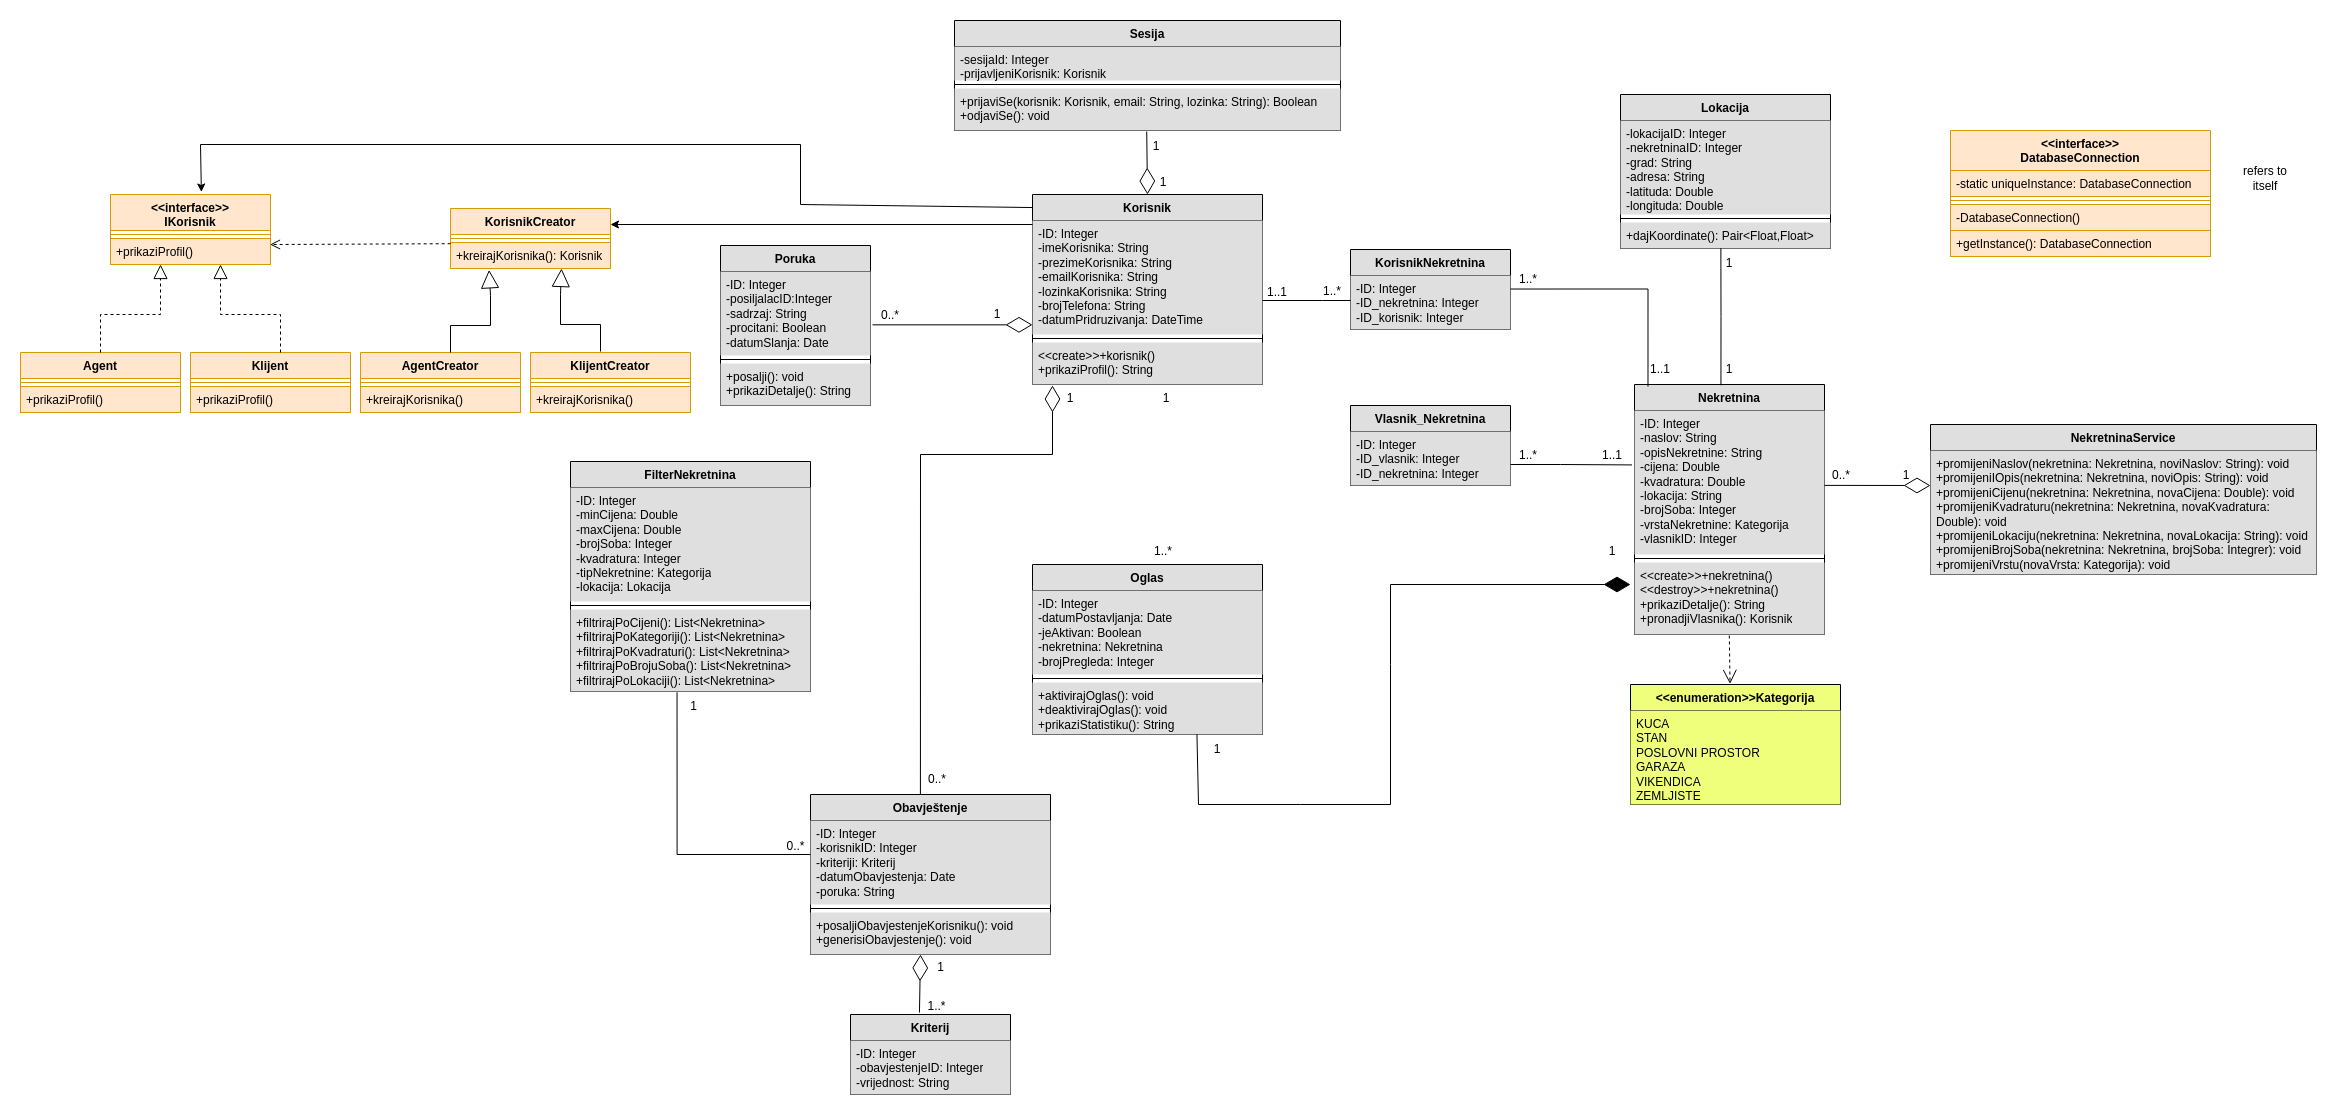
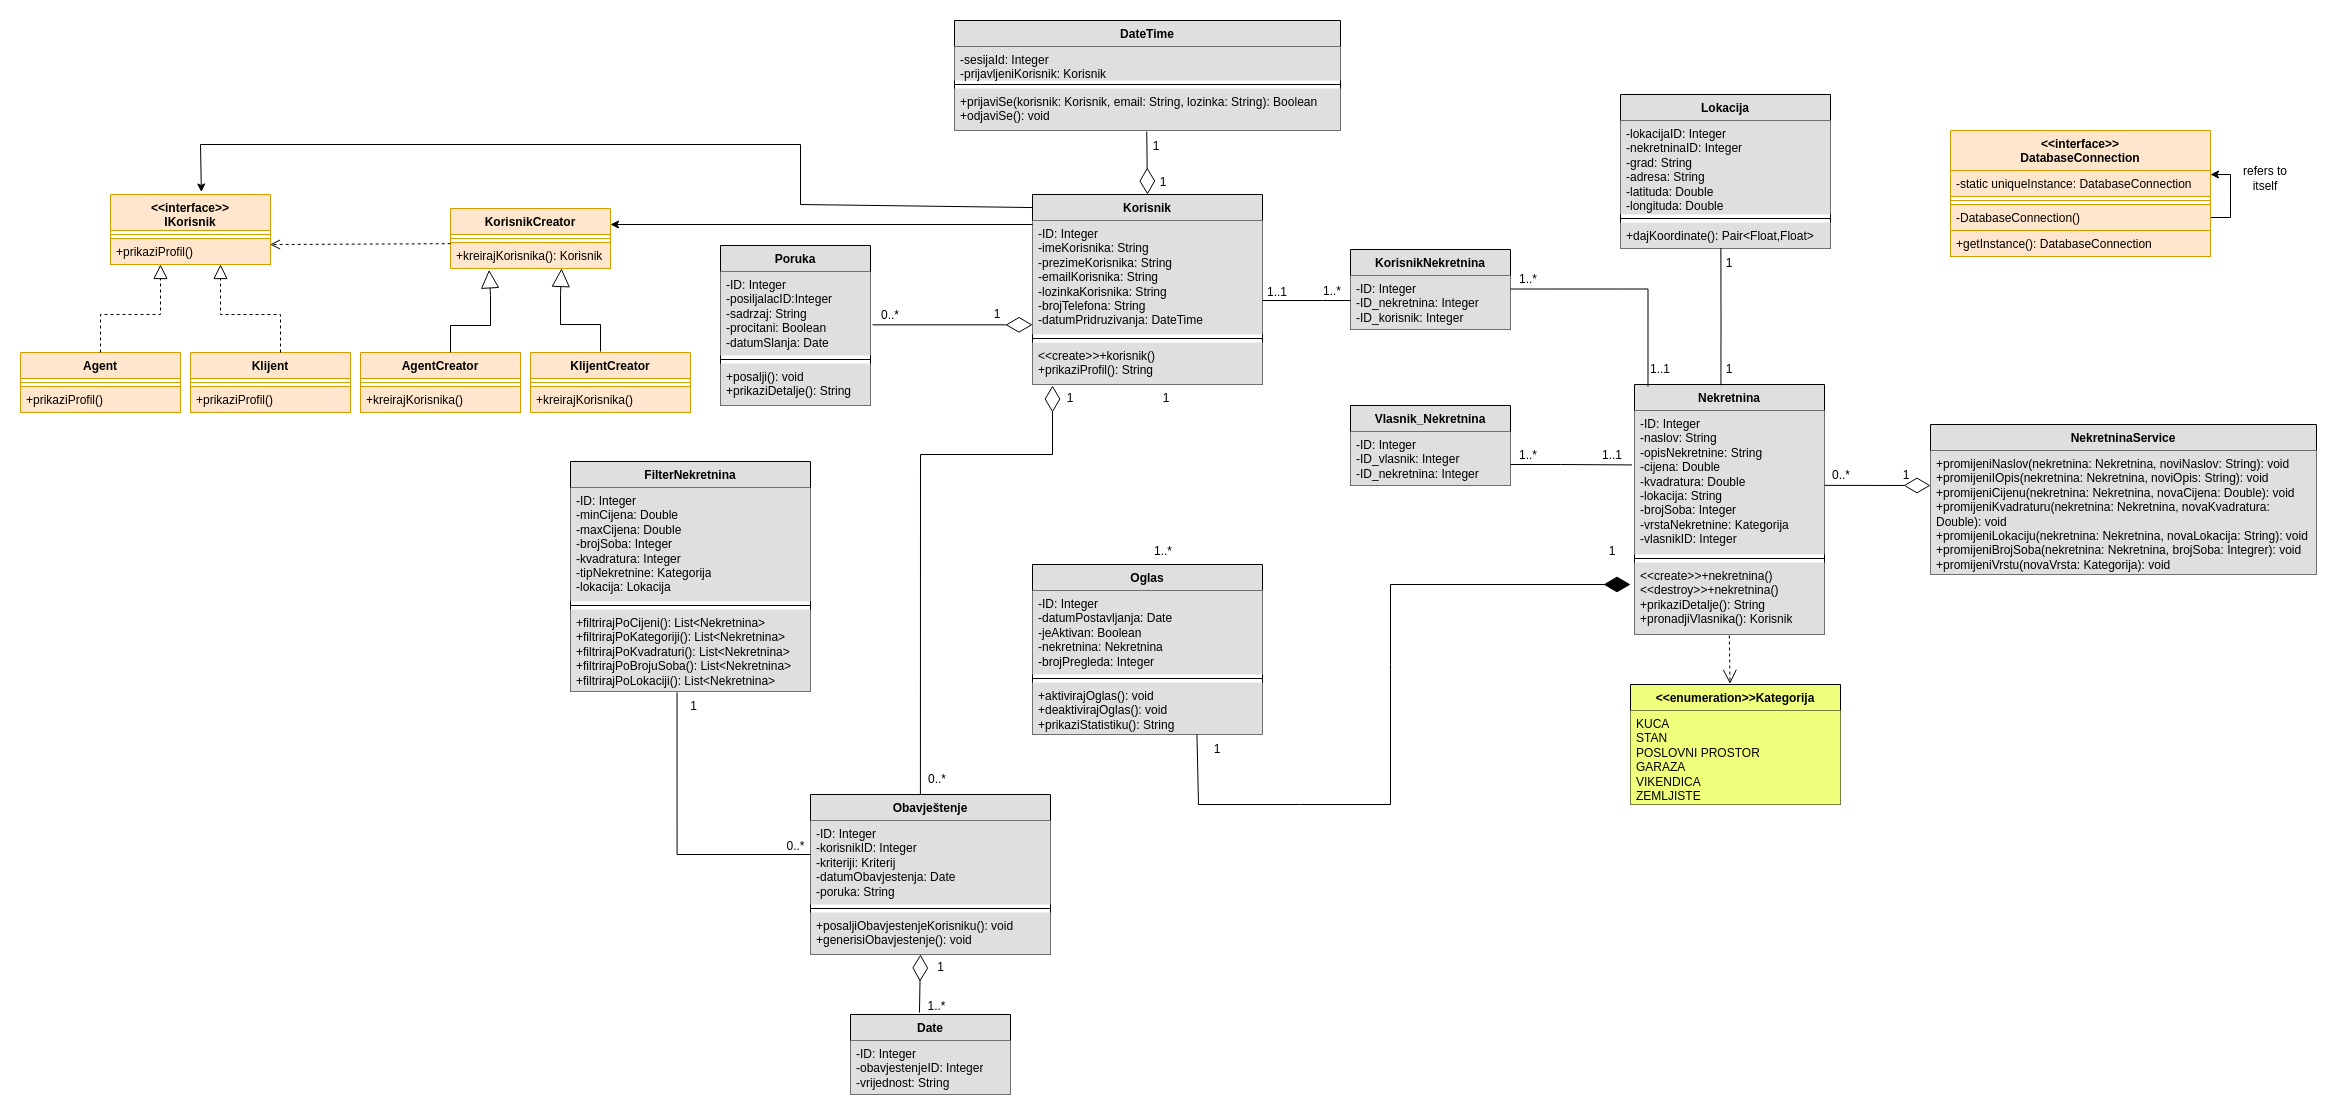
node "Sesija": label "Sesija" -> "DateTime"
edge "-DatabaseConnection()" -> "-static uniqueInstance: DatabaseConnection": added
node "Kriterij": label "Kriterij" -> "Date"
